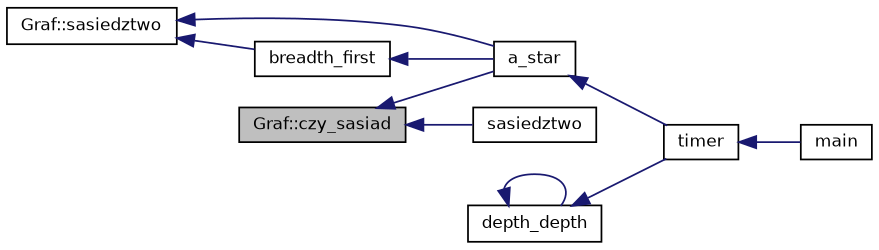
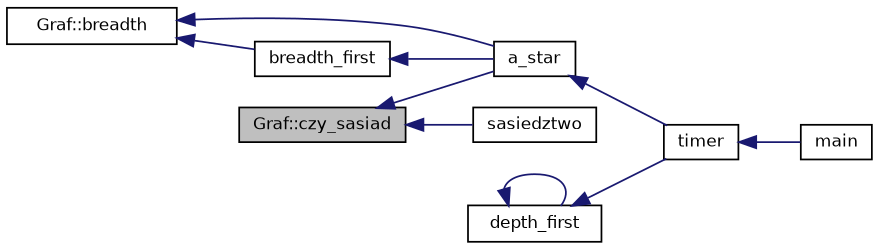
node "Graf::sasiedztwo": label "Graf::sasiedztwo" -> "Graf::breadth"
node "depth_depth": label "depth_depth" -> "depth_first"
